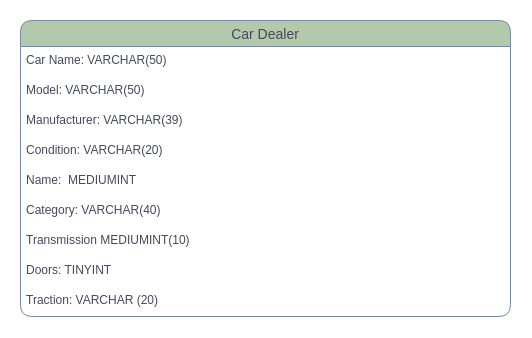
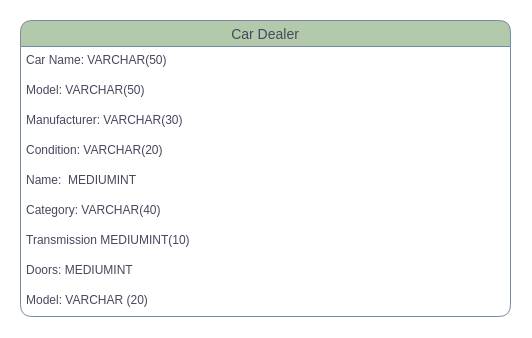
node "Manufacturer: VARCHAR(39)": label "Manufacturer: VARCHAR(39)" -> "Manufacturer: VARCHAR(30)"
node "Doors: TINYINT": label "Doors: TINYINT" -> "Doors: MEDIUMINT"
node "Traction: VARCHAR (20)": label "Traction: VARCHAR (20)" -> "Model: VARCHAR (20)"
